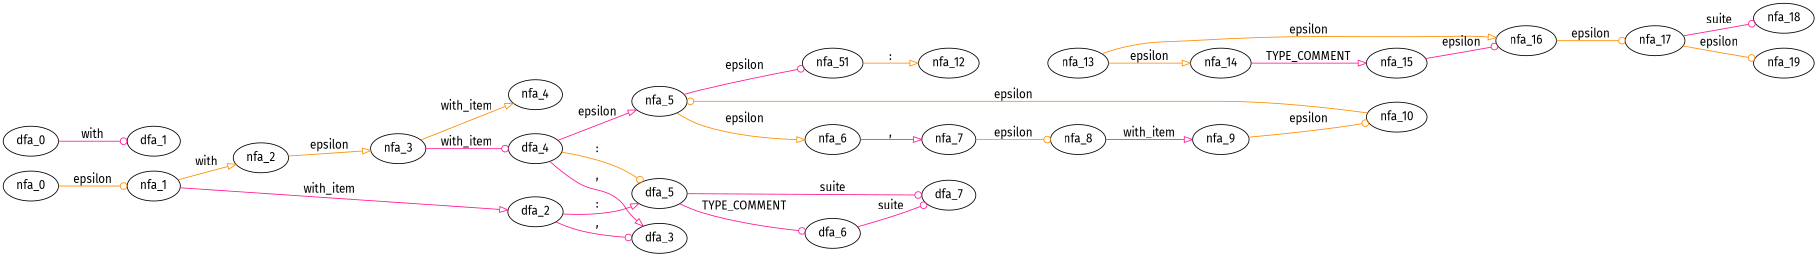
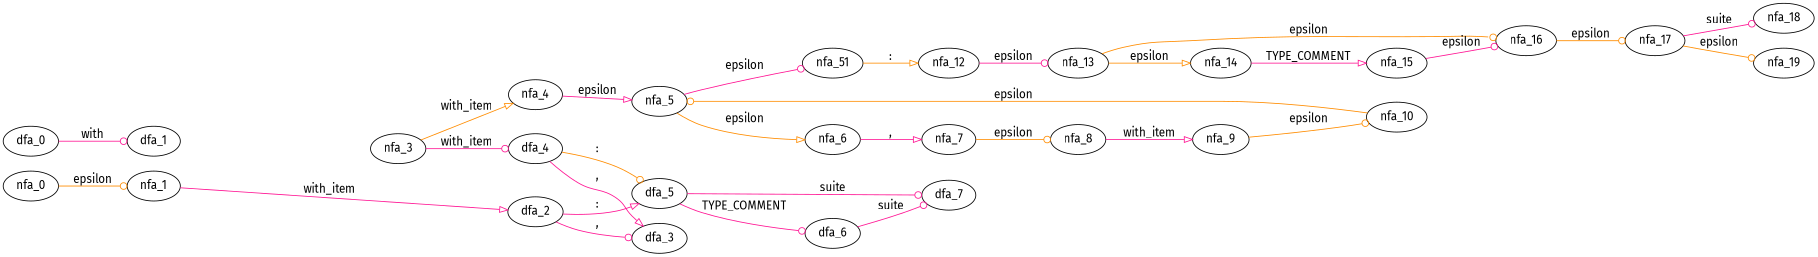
edge "nfa_13" -> "nfa_16": arrowhead onormal -> odot
edge "nfa_12" -> "nfa_13": added, label "epsilon"
edge "dfa_4" -> "nfa_5": now "nfa_4" -> "nfa_5"
node "nfa_2": removed
